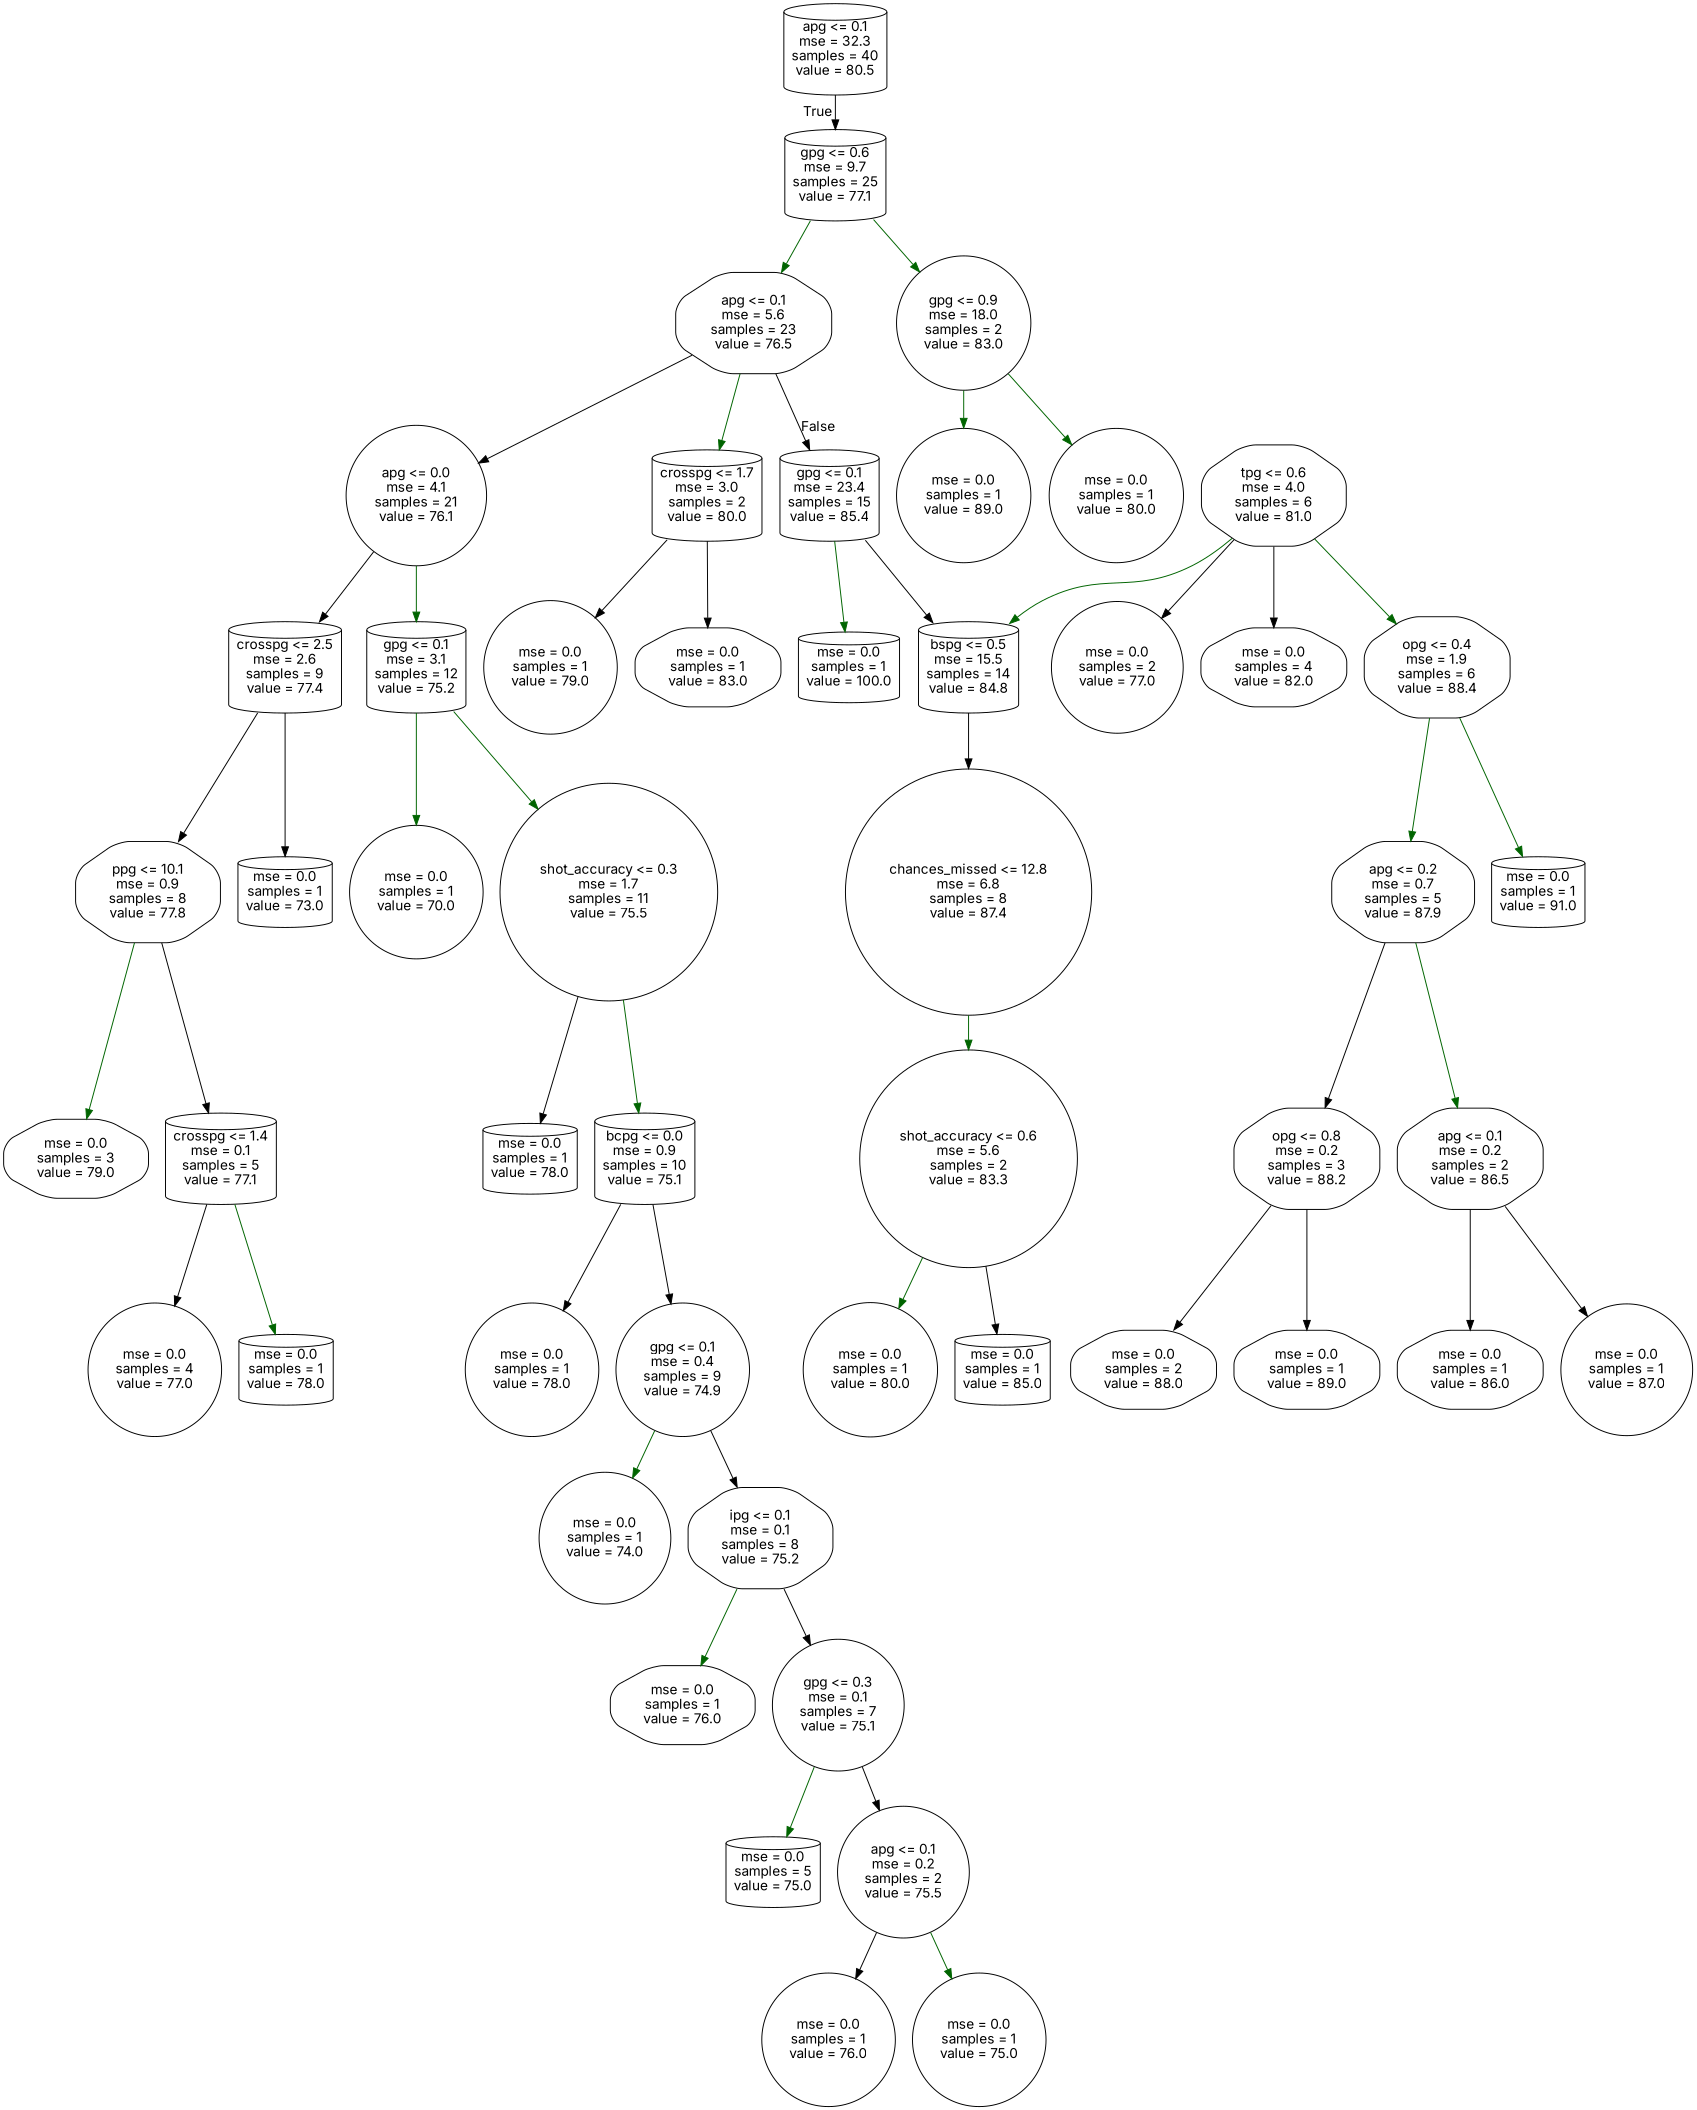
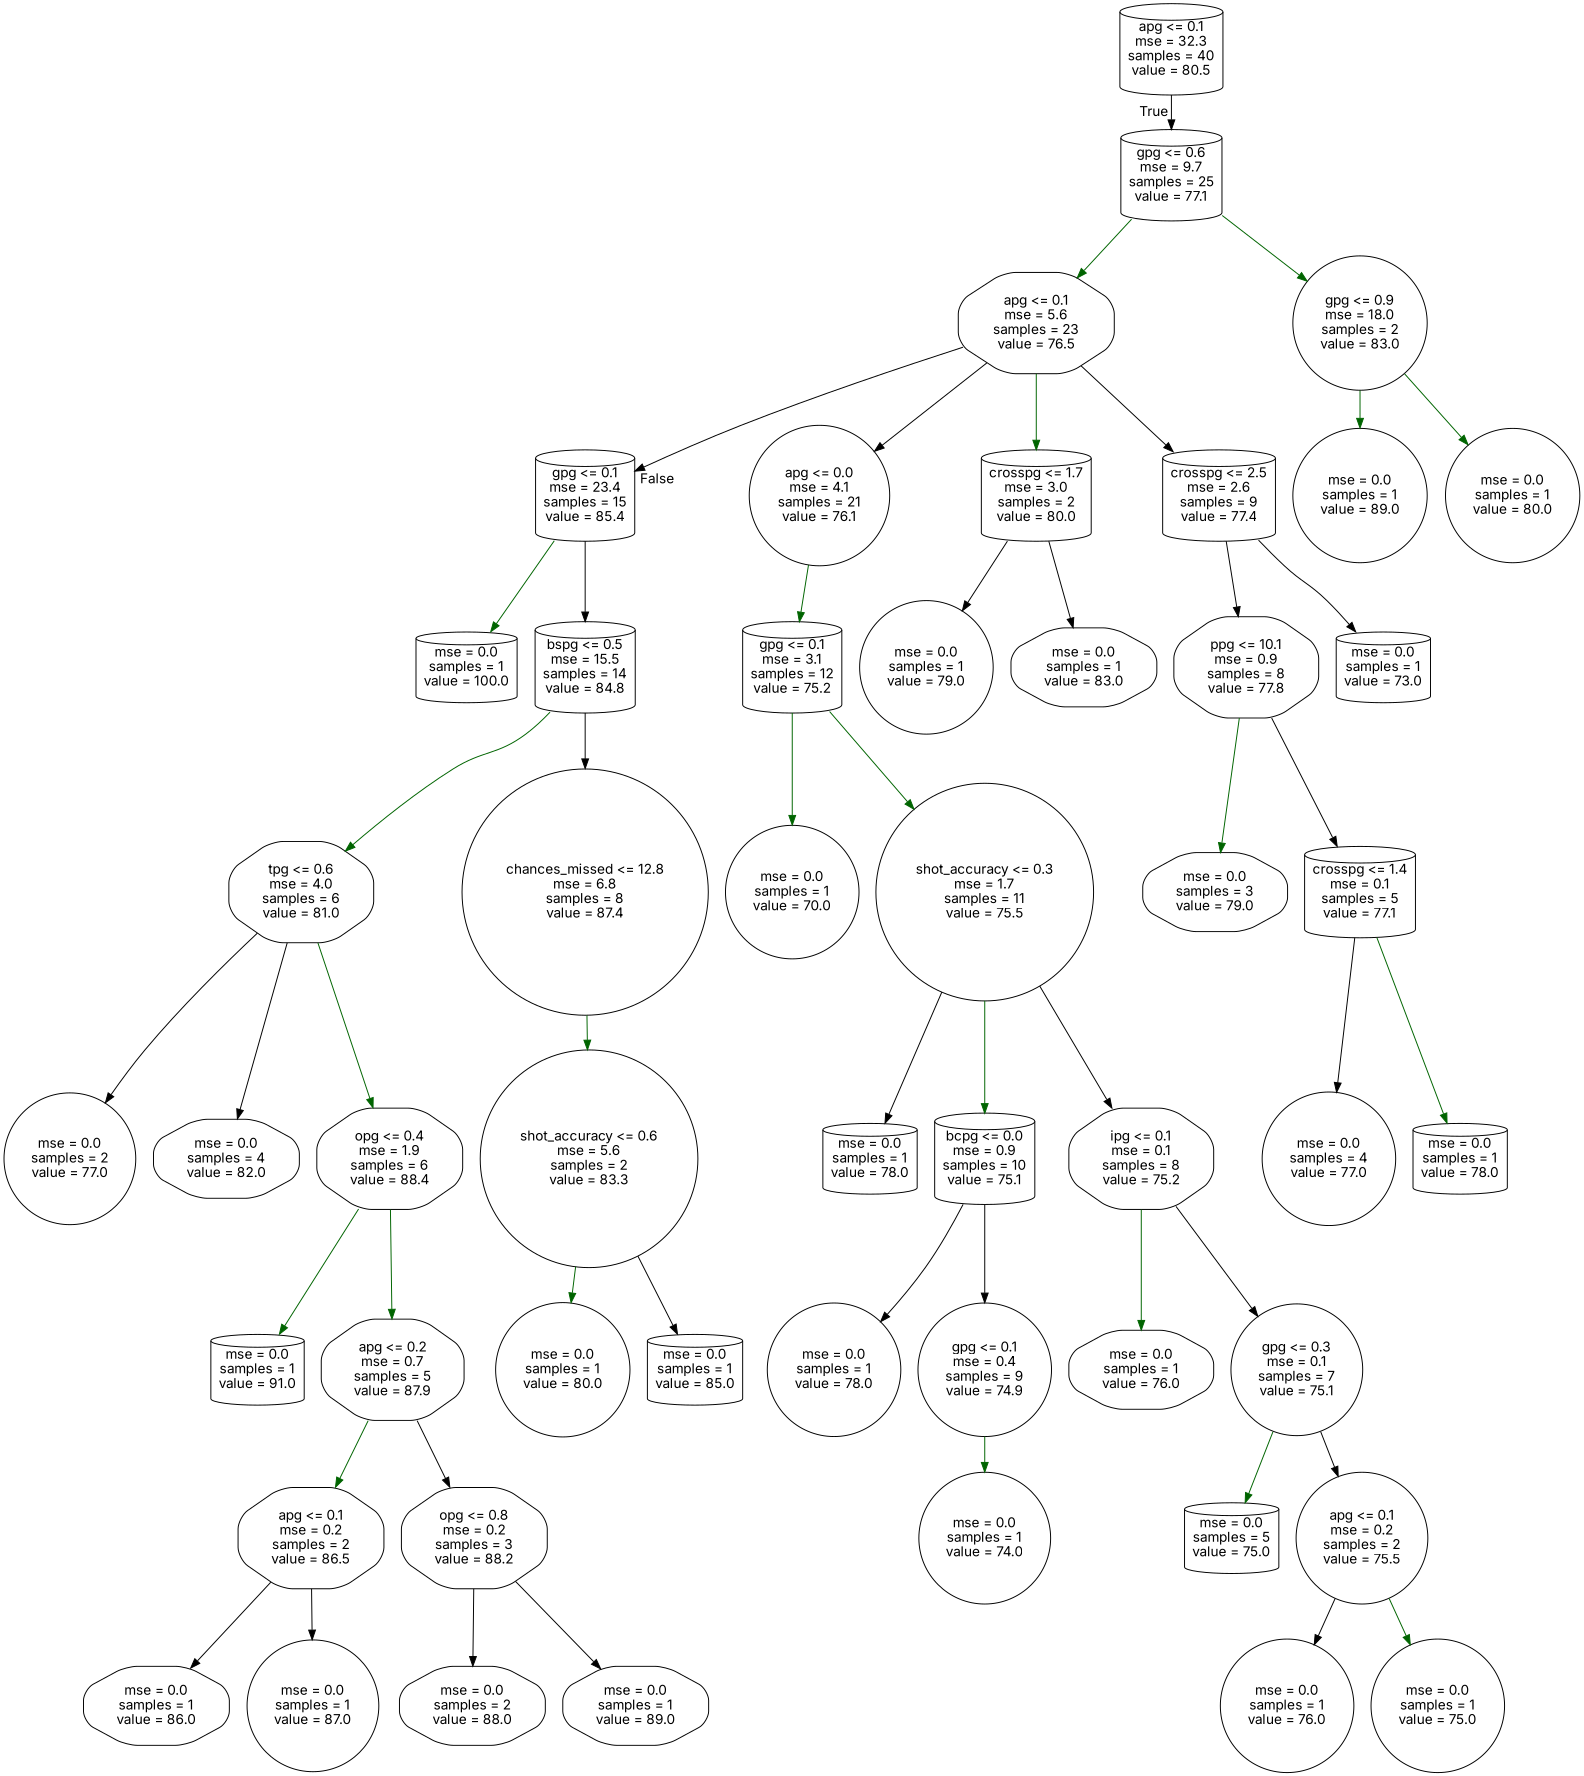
edge "tpg <= 0.6 mse = 4.0 samples = 6 value = 81.0" -> "bspg <= 0.5 mse = 15.5 samples = 14 value = 84.8": reversed
edge "apg <= 0.0 mse = 4.1 samples = 21 value = 76.1" -> "crosspg <= 2.5 mse = 2.6 samples = 9 value = 77.4": now "apg <= 0.1 mse = 5.6 samples = 23 value = 76.5" -> "crosspg <= 2.5 mse = 2.6 samples = 9 value = 77.4"
edge "gpg <= 0.1 mse = 0.4 samples = 9 value = 74.9" -> "ipg <= 0.1 mse = 0.1 samples = 8 value = 75.2": now "shot_accuracy <= 0.3 mse = 1.7 samples = 11 value = 75.5" -> "ipg <= 0.1 mse = 0.1 samples = 8 value = 75.2"
